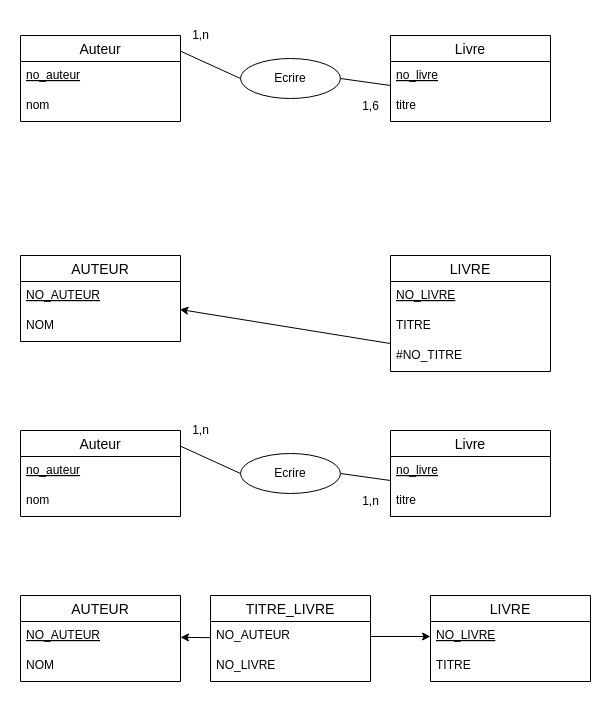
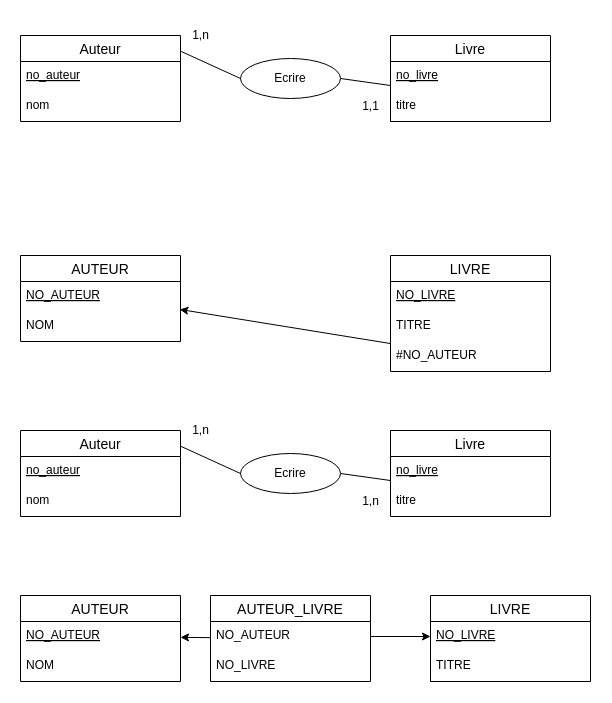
node "1,6": label "1,6" -> "1,1"
node "#NO_TITRE": label "#NO_TITRE" -> "#NO_AUTEUR"
node "TITRE_LIVRE": label "TITRE_LIVRE" -> "AUTEUR_LIVRE"
